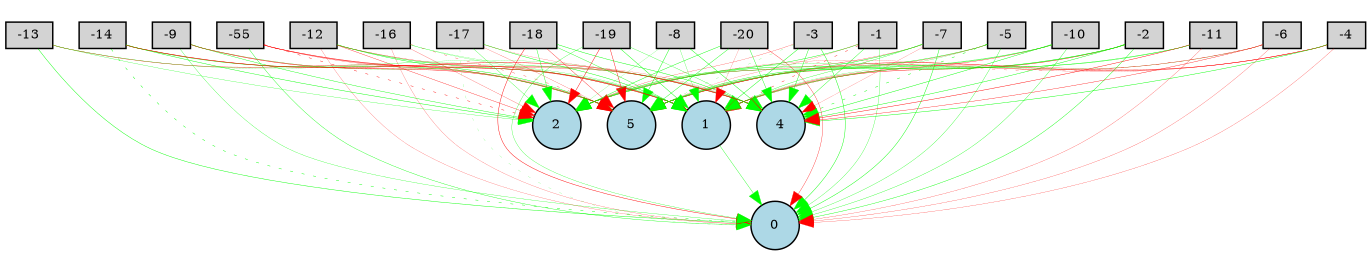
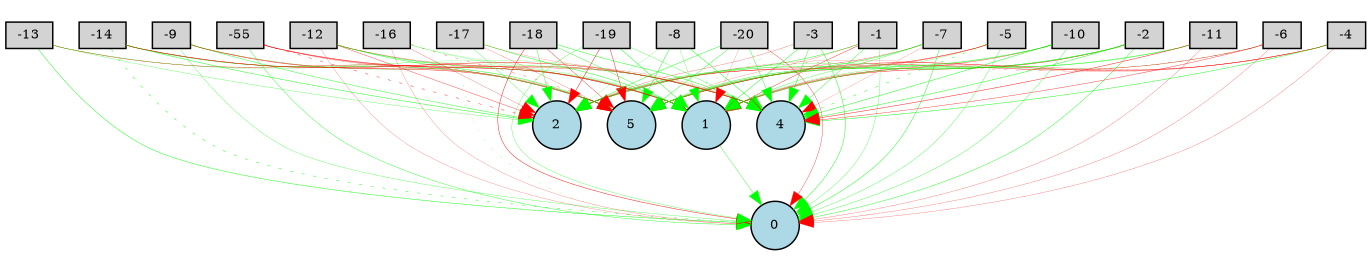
edge "-5" -> "2": color green -> red
edge "-1" -> "1": style dotted -> solid
